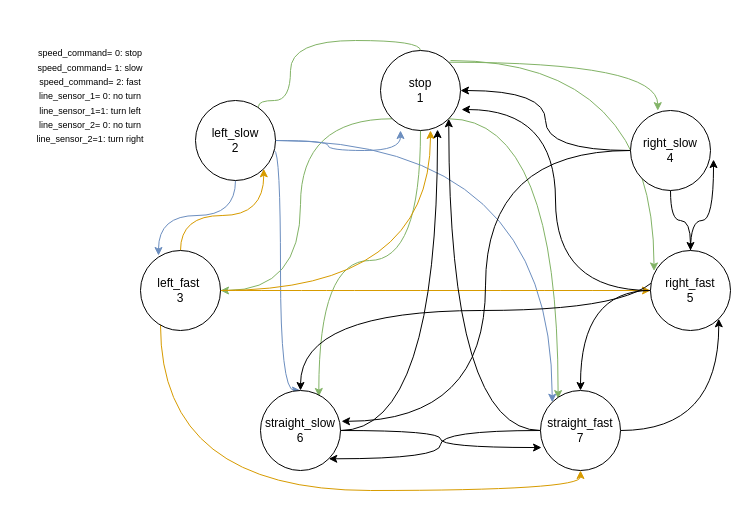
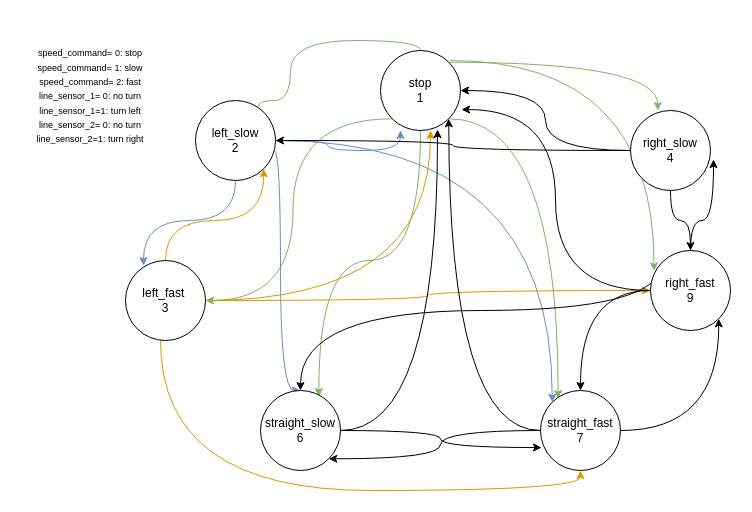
node "left_fast 3": moved (181, 291) -> (166, 301)
node "right_fast 5": label "right_fast 5" -> "right_fast 9"
edge "right_slow 4" -> "straight_slow 6": now "right_slow 4" -> "left_slow 2"
